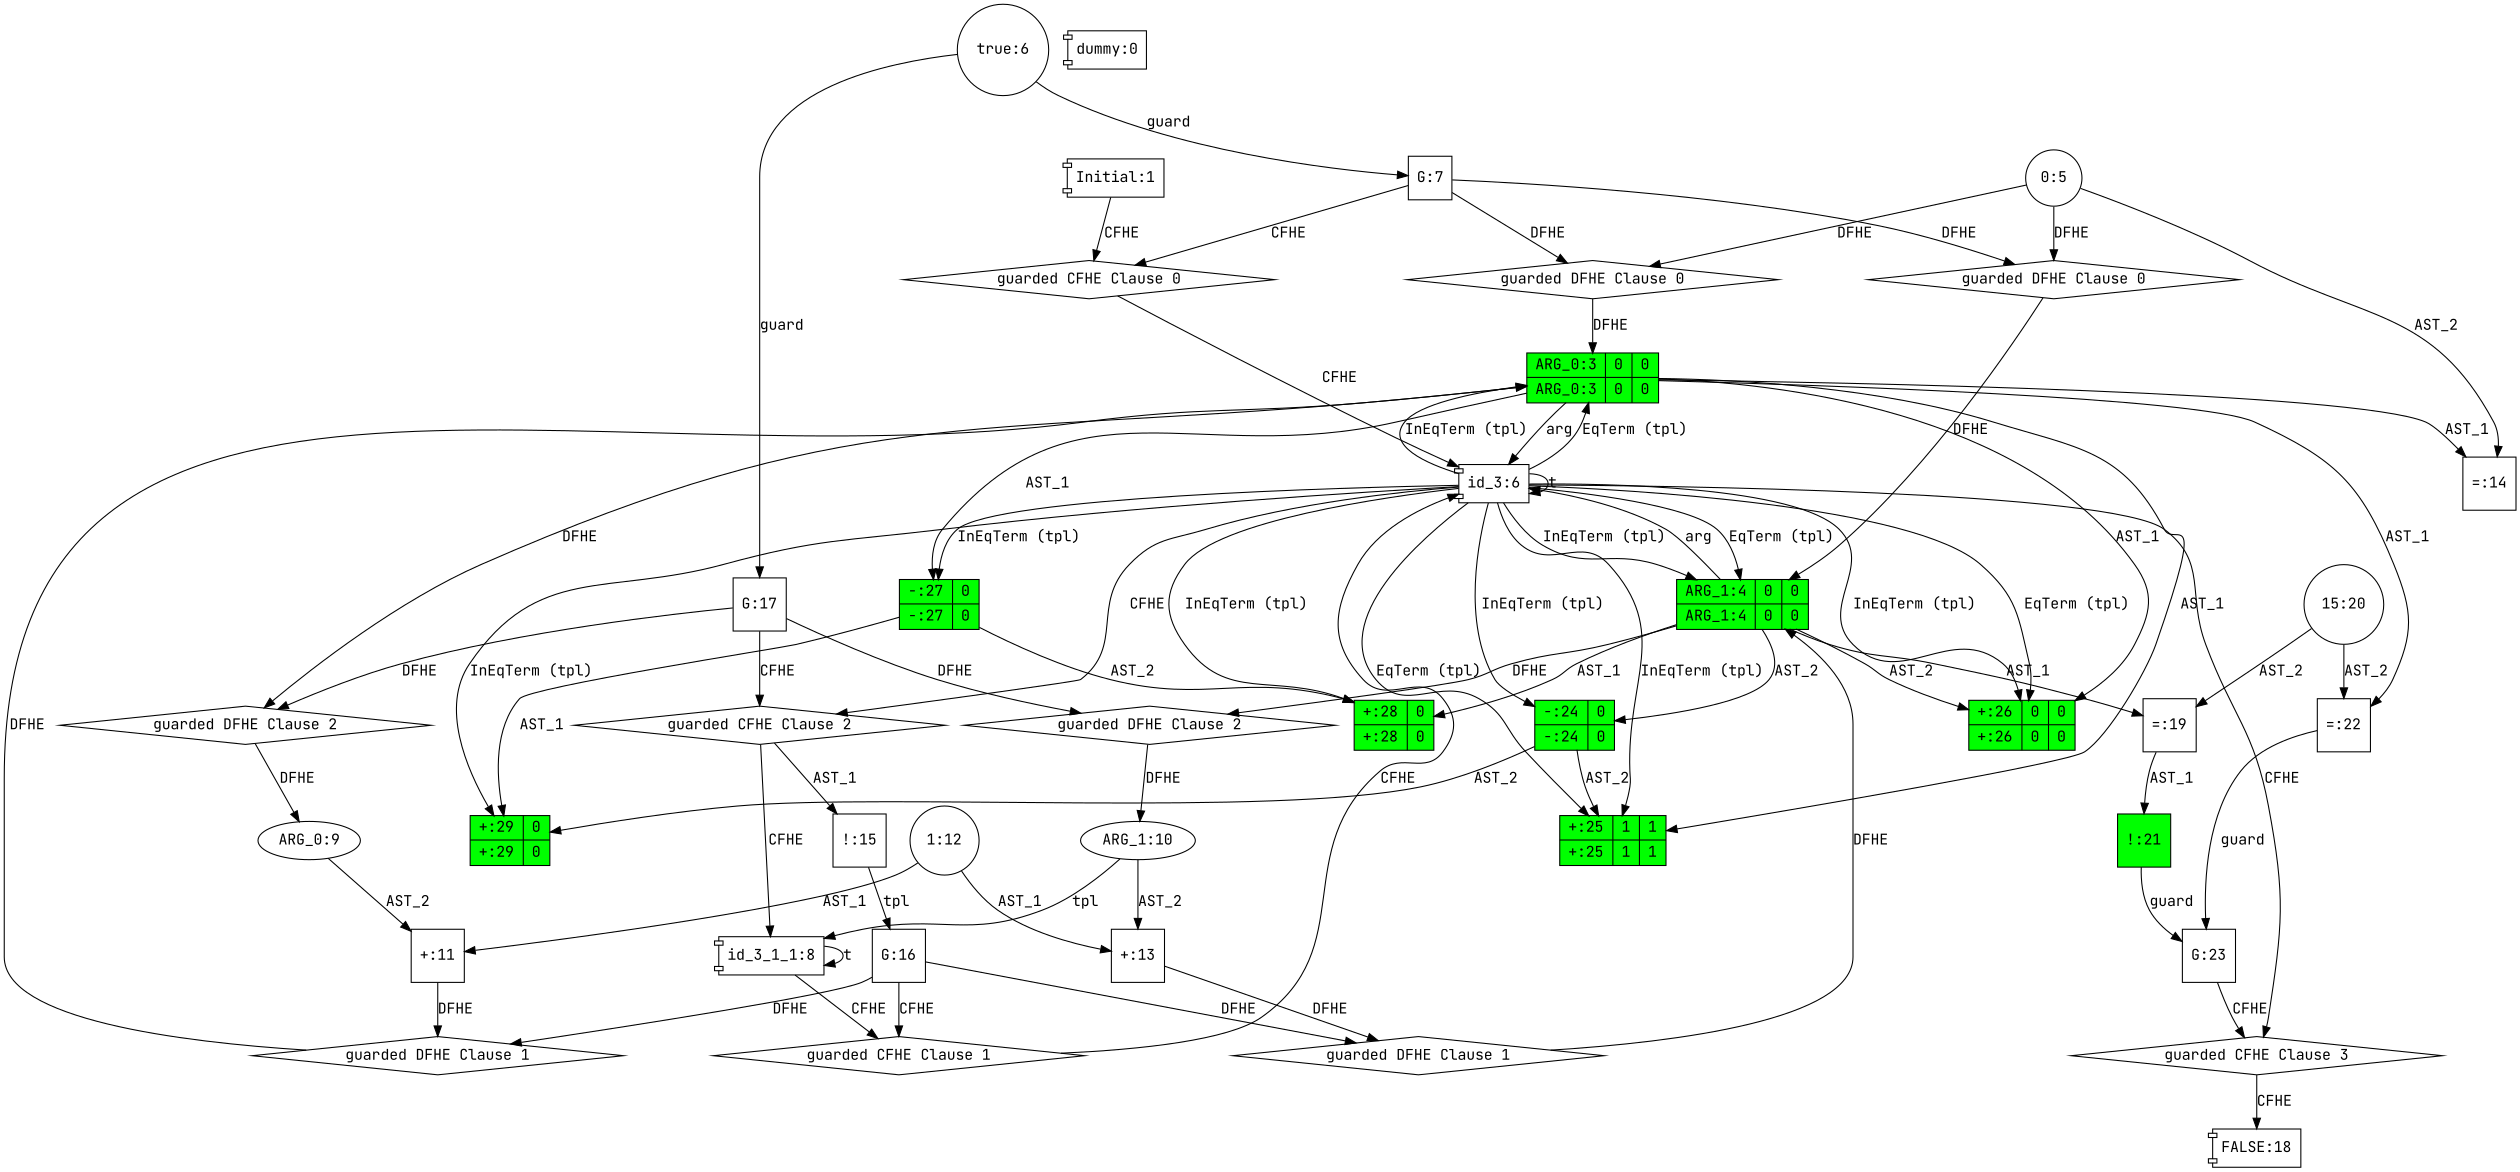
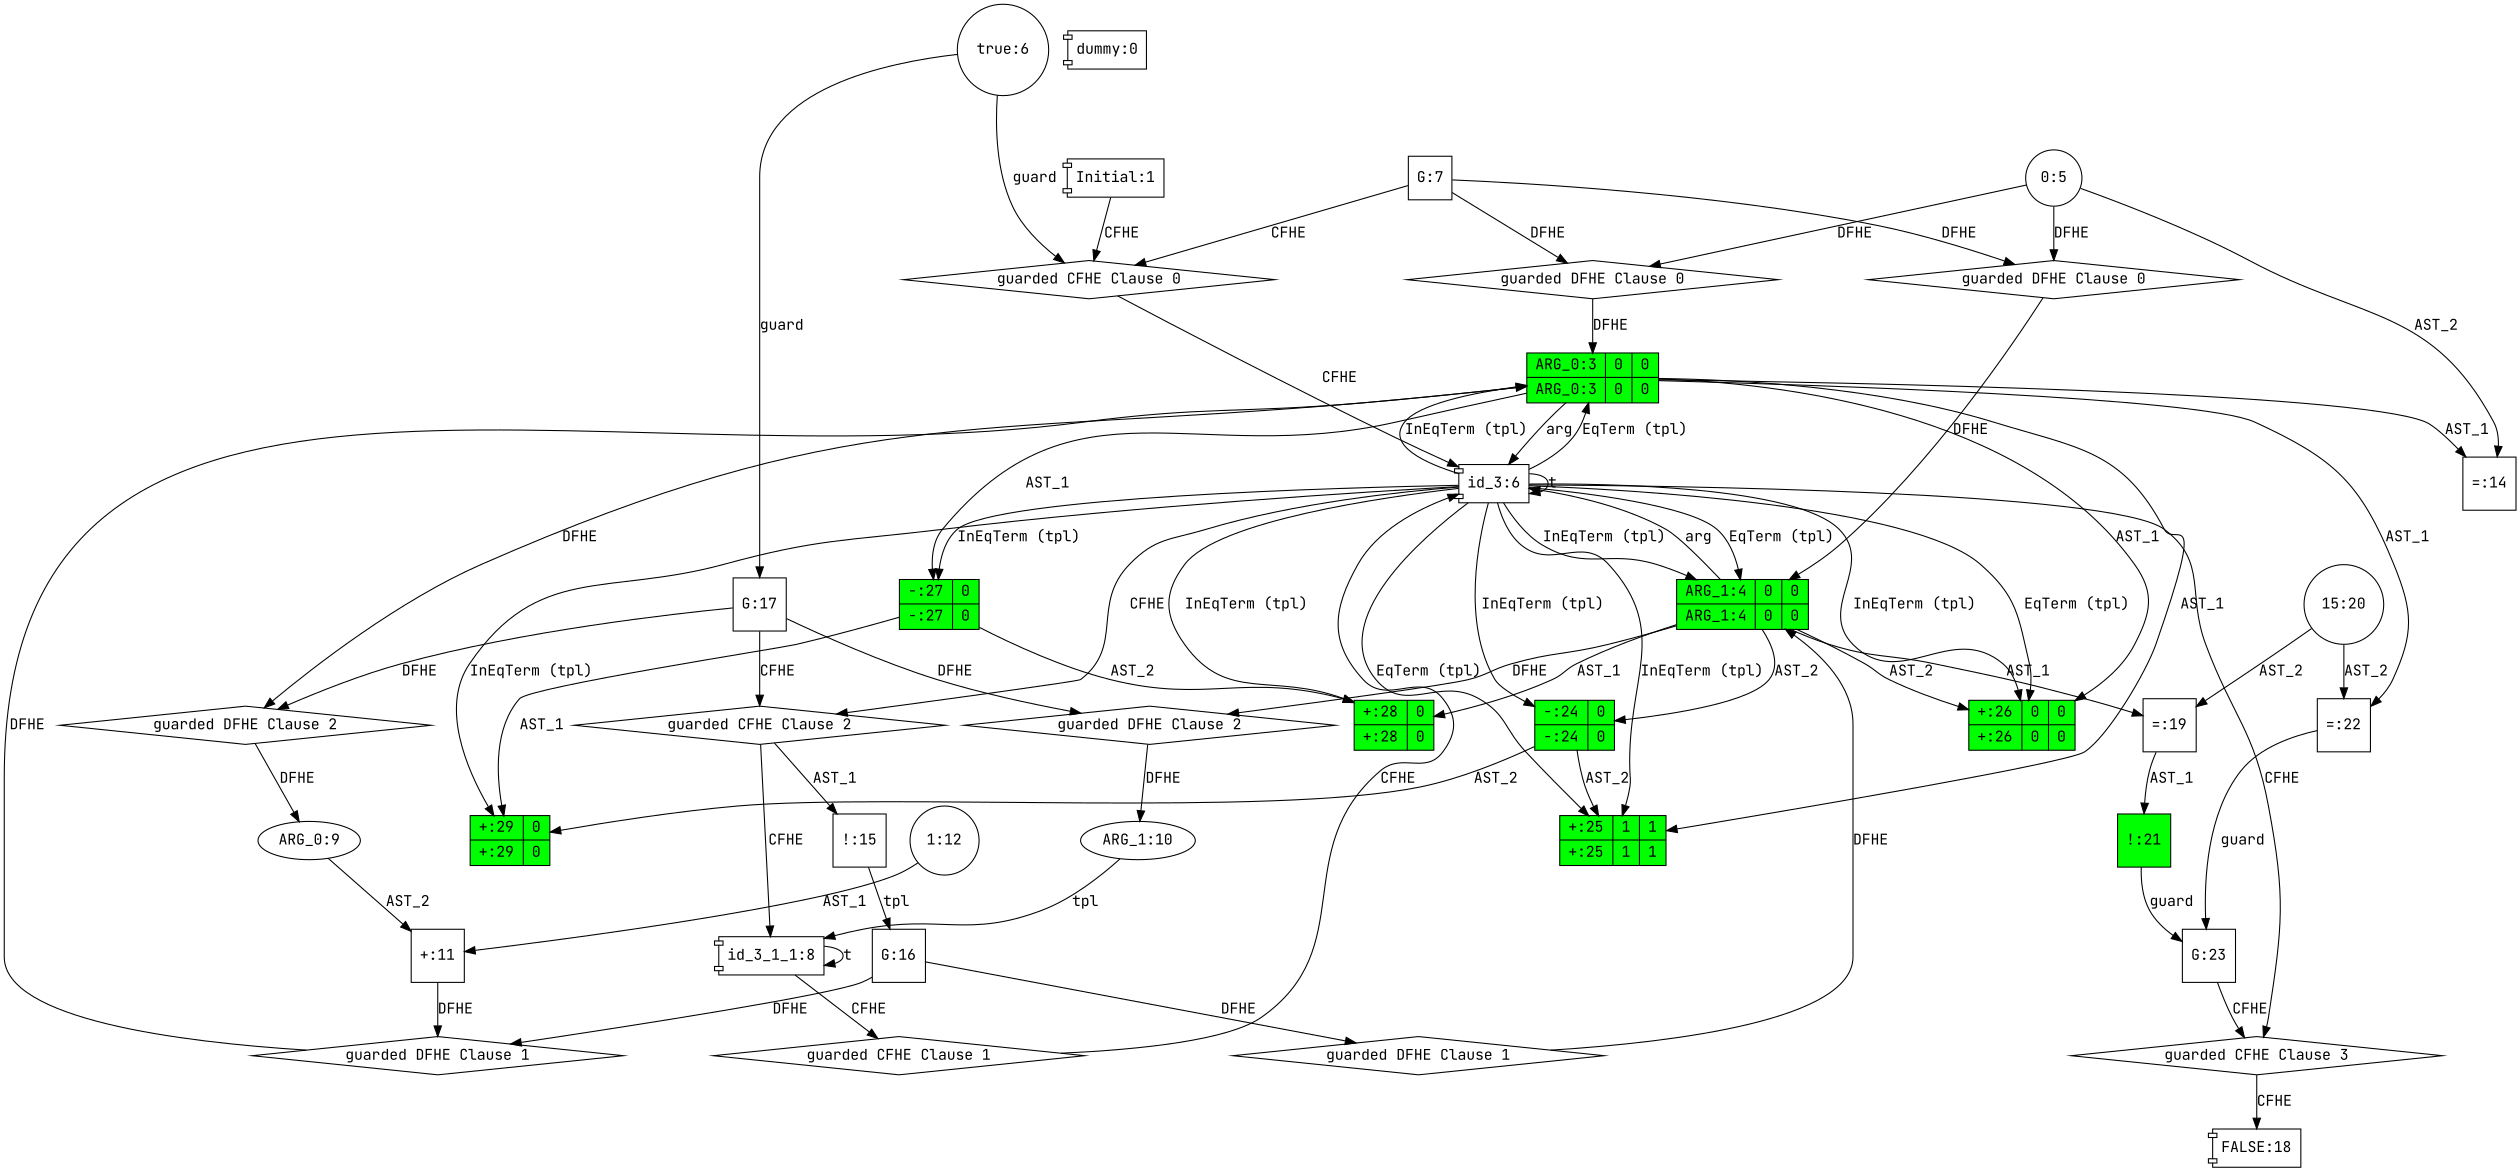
edge "true:6" -> "G:7": now "true:6" -> "guarded CFHE Clause 0"
node "+:13": removed
edge "G:16" -> "guarded CFHE Clause 1": removed, label "CFHE"
